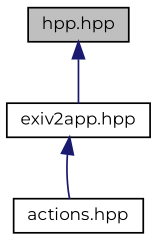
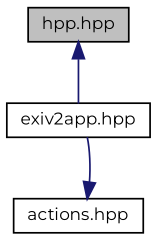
edge "actions.hpp" -> "exiv2app.hpp": reversed
